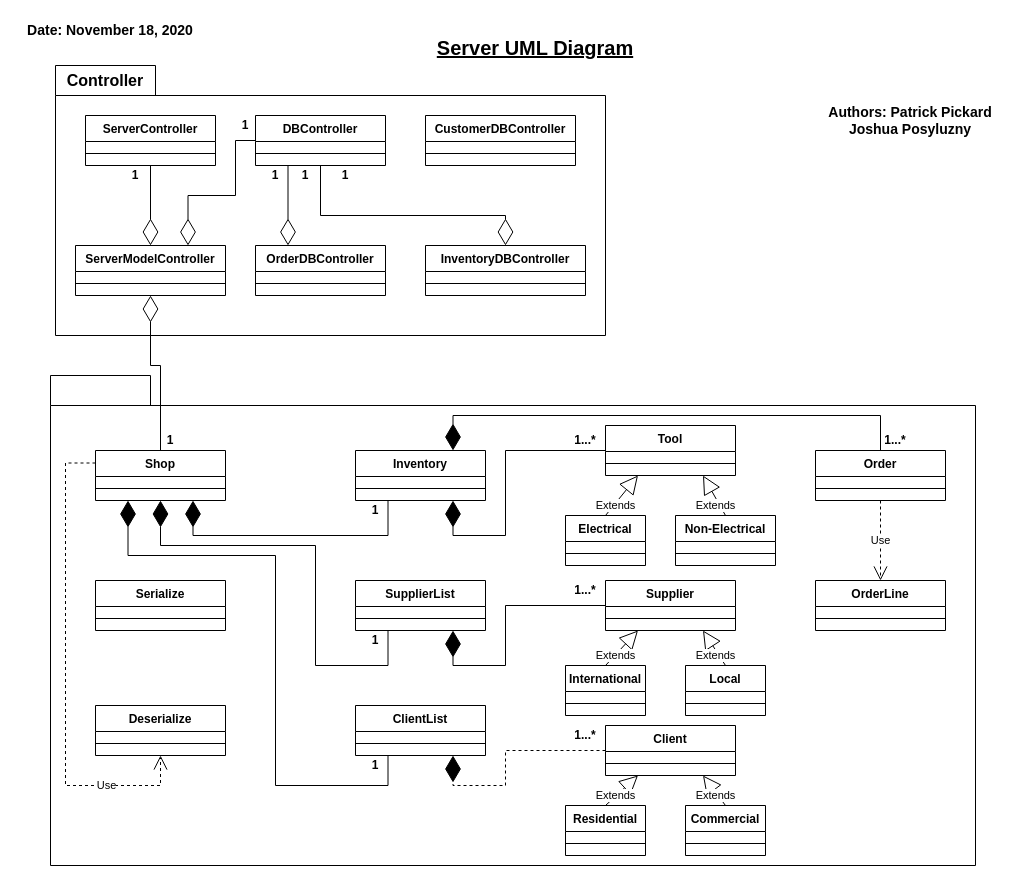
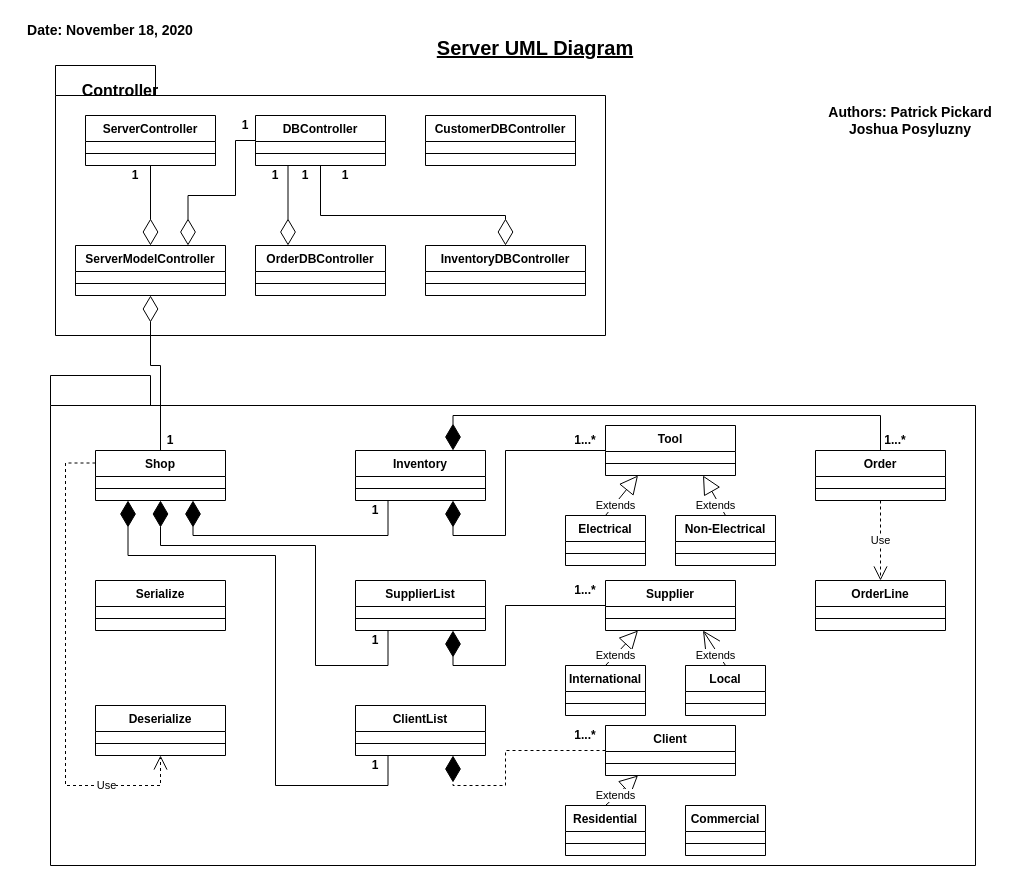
node "Controller": moved (106, 81) -> (121, 91)
edge "Local" -> "Supplier": arrowhead block -> open
edge "Commercial" -> "Client": removed, label "Extends"
